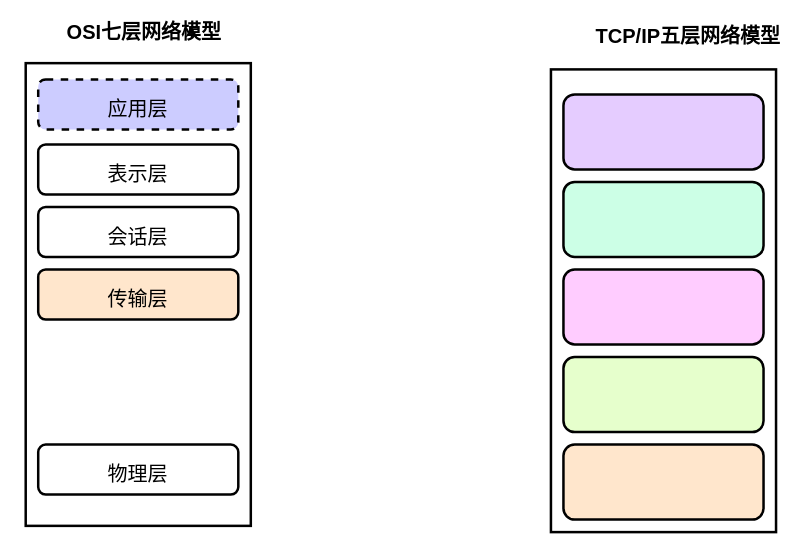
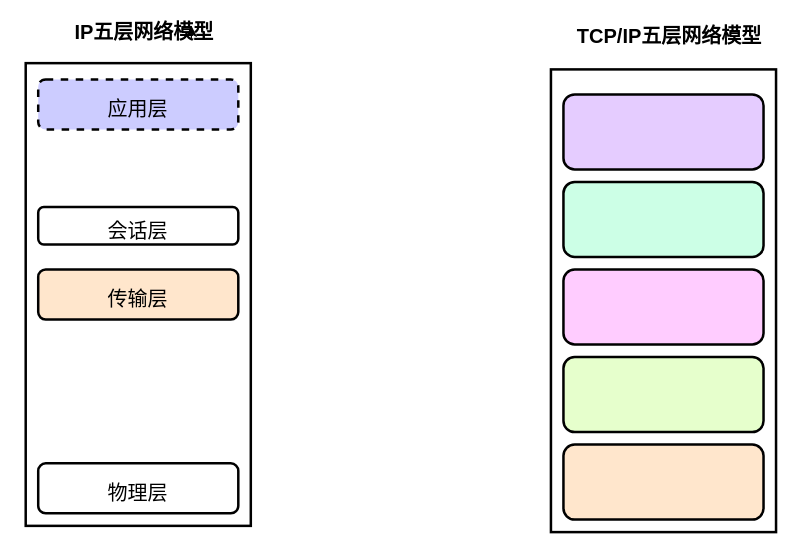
node "OSI七层网络模型": label "OSI七层网络模型" -> "IP五层网络模型"
node "TCP/IP五层网络模型": moved (688, 35) -> (669, 35)
node "表示层": removed
node "会话层": size 200x50 -> 200x38
node "物理层": moved (138, 469) -> (138, 488)
